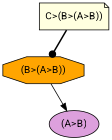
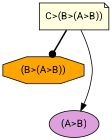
edge "(B>(A>B))" -> "(A>B)": now "C>(B>(A>B))" -> "(A>B)"
